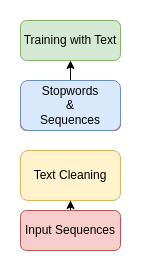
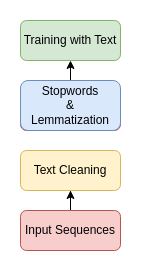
node "Stopwords & Sequences": label "Stopwords & Sequences" -> "Stopwords & Lemmatization"
node "Text Cleaning": size 100x50 -> 100x40
